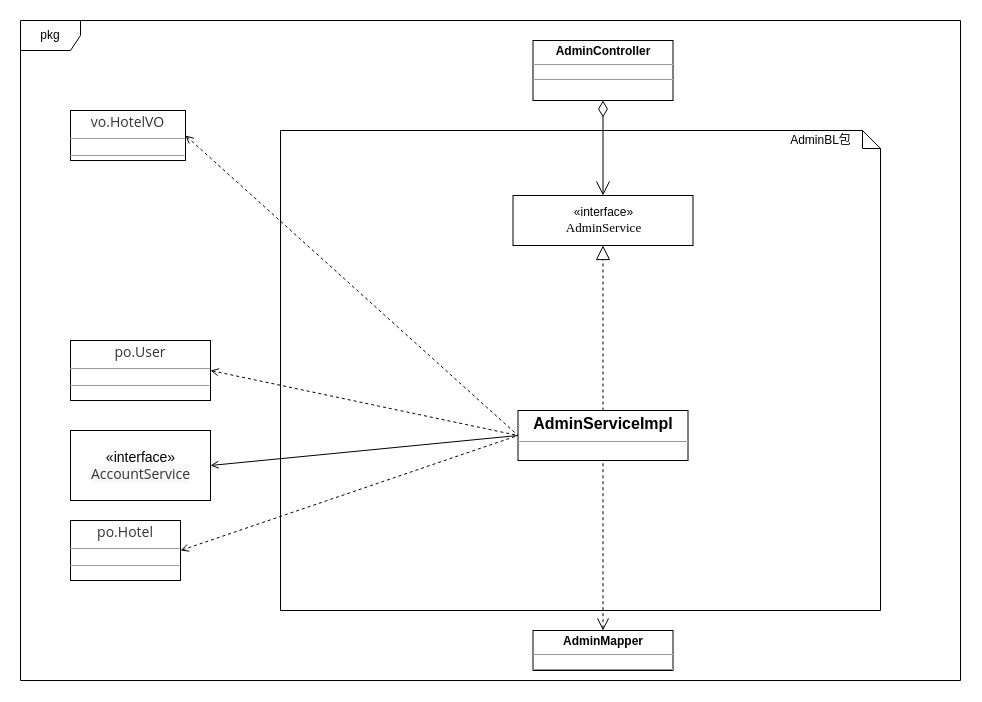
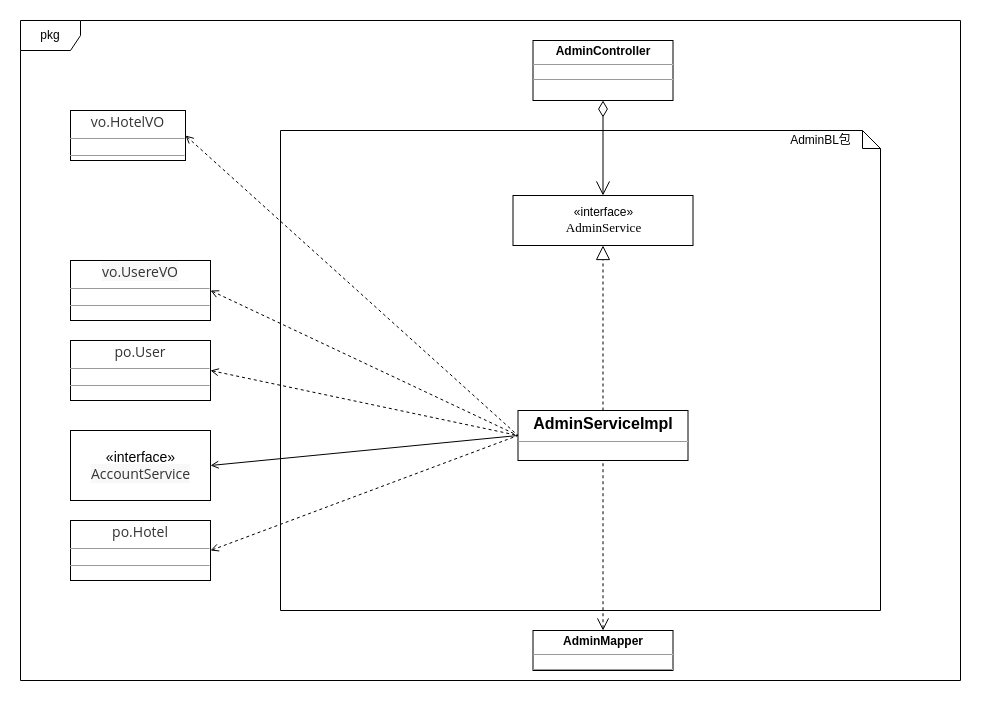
node "vo.UsereVO": added
edge "AdminServiceImpl" -> "vo.UsereVO": added
node "po.Hotel": size 110x60 -> 140x60
